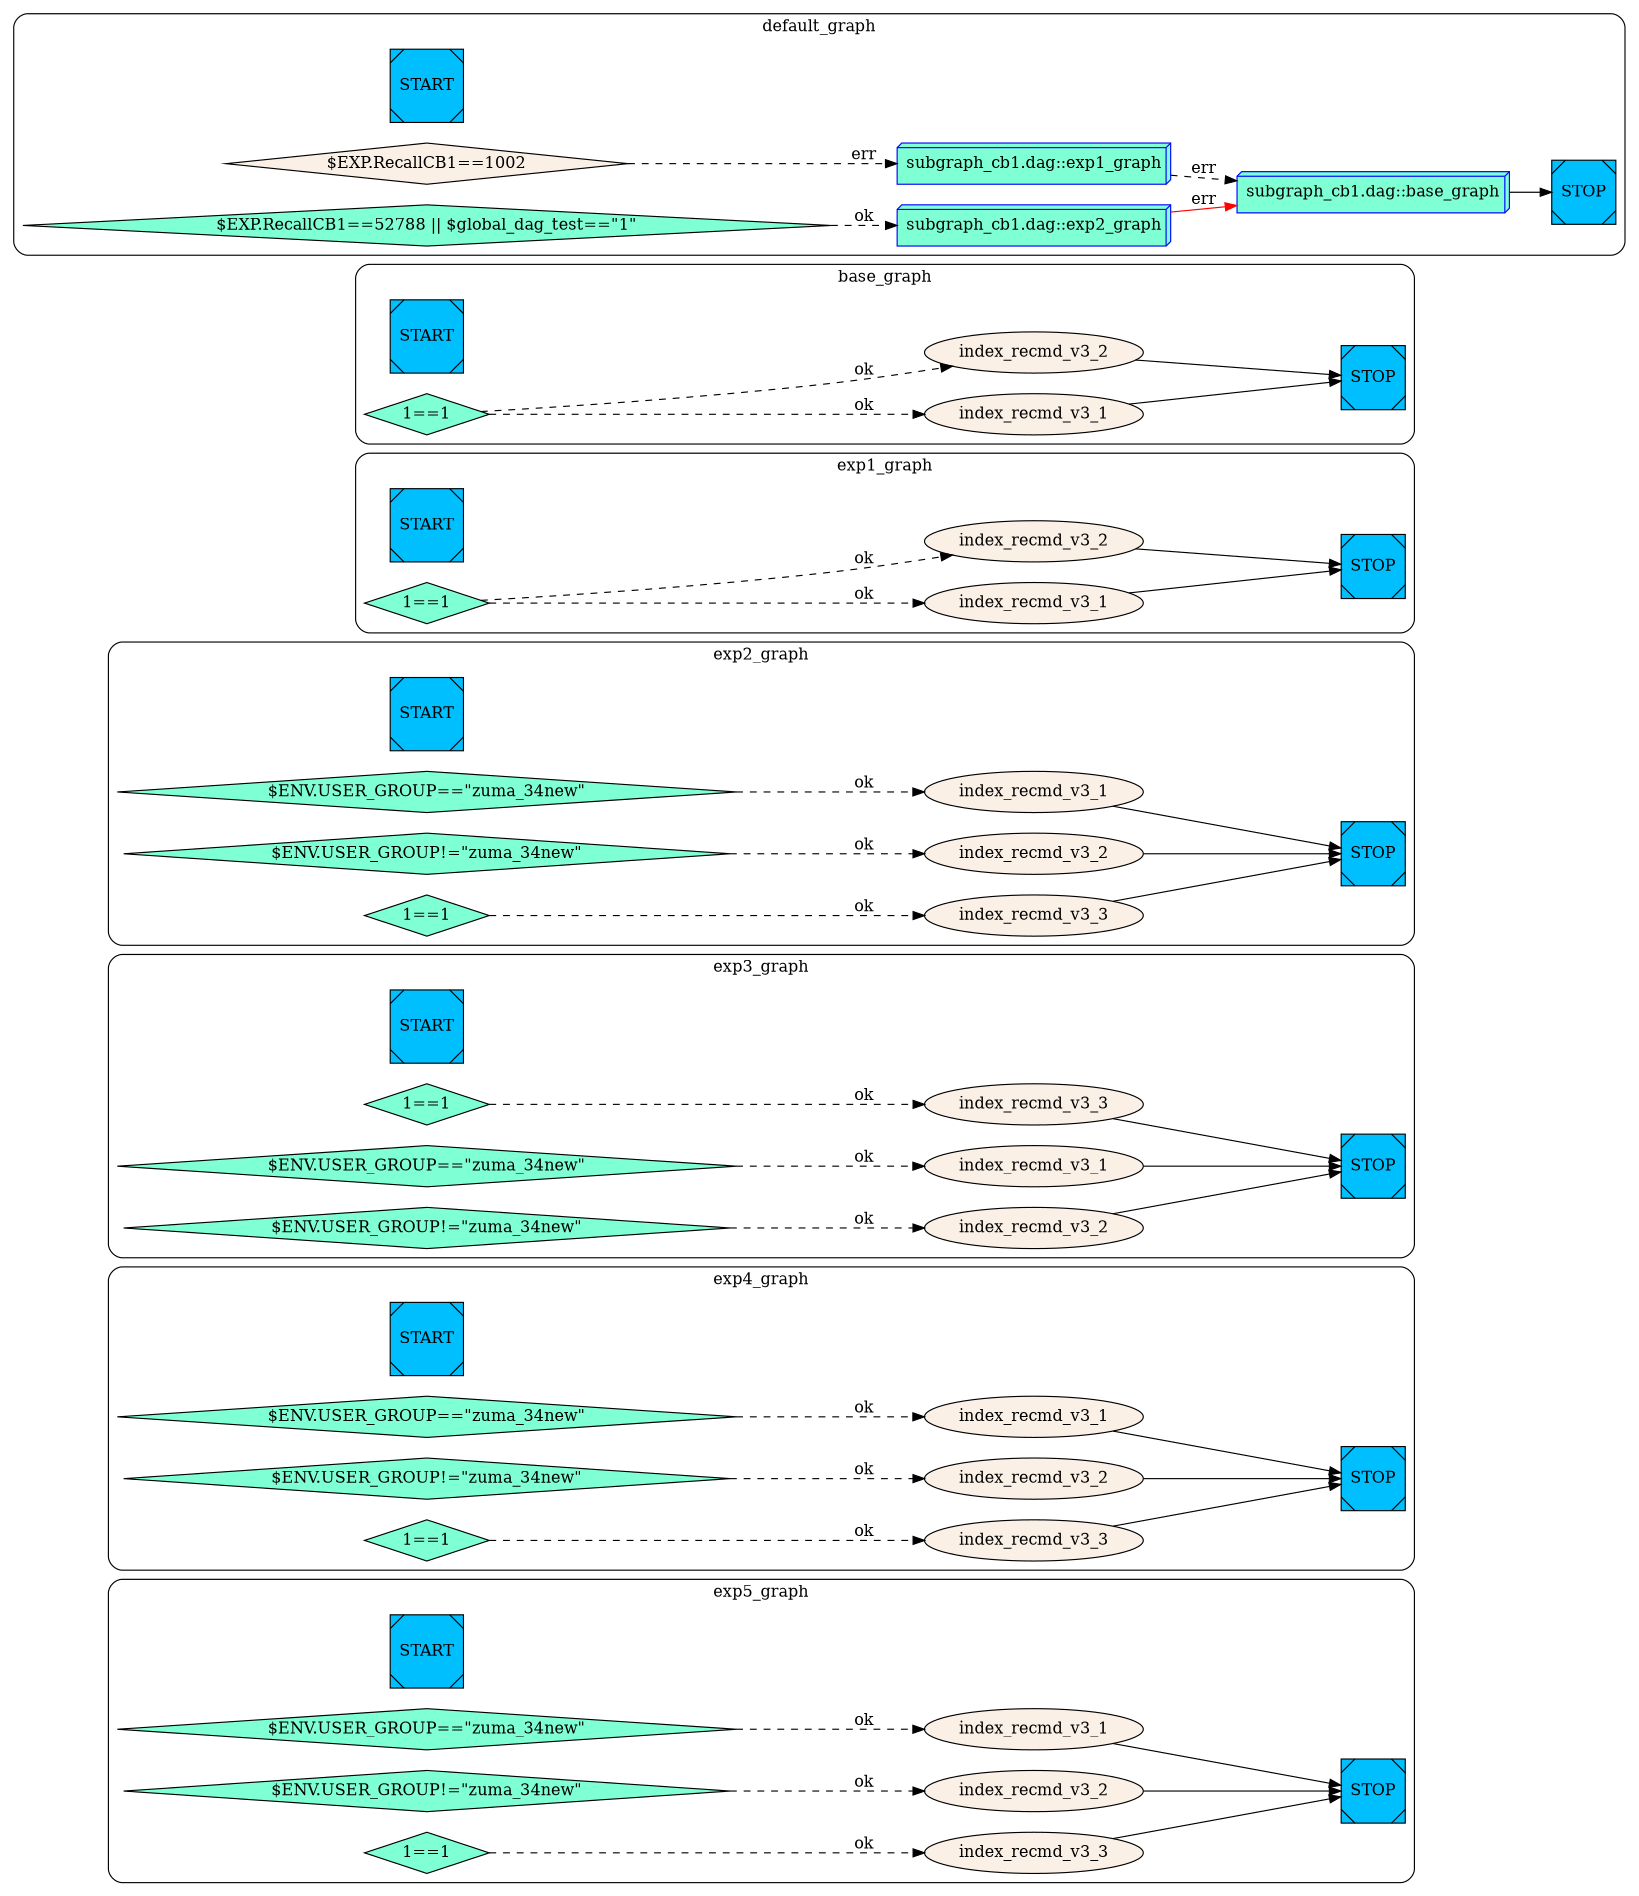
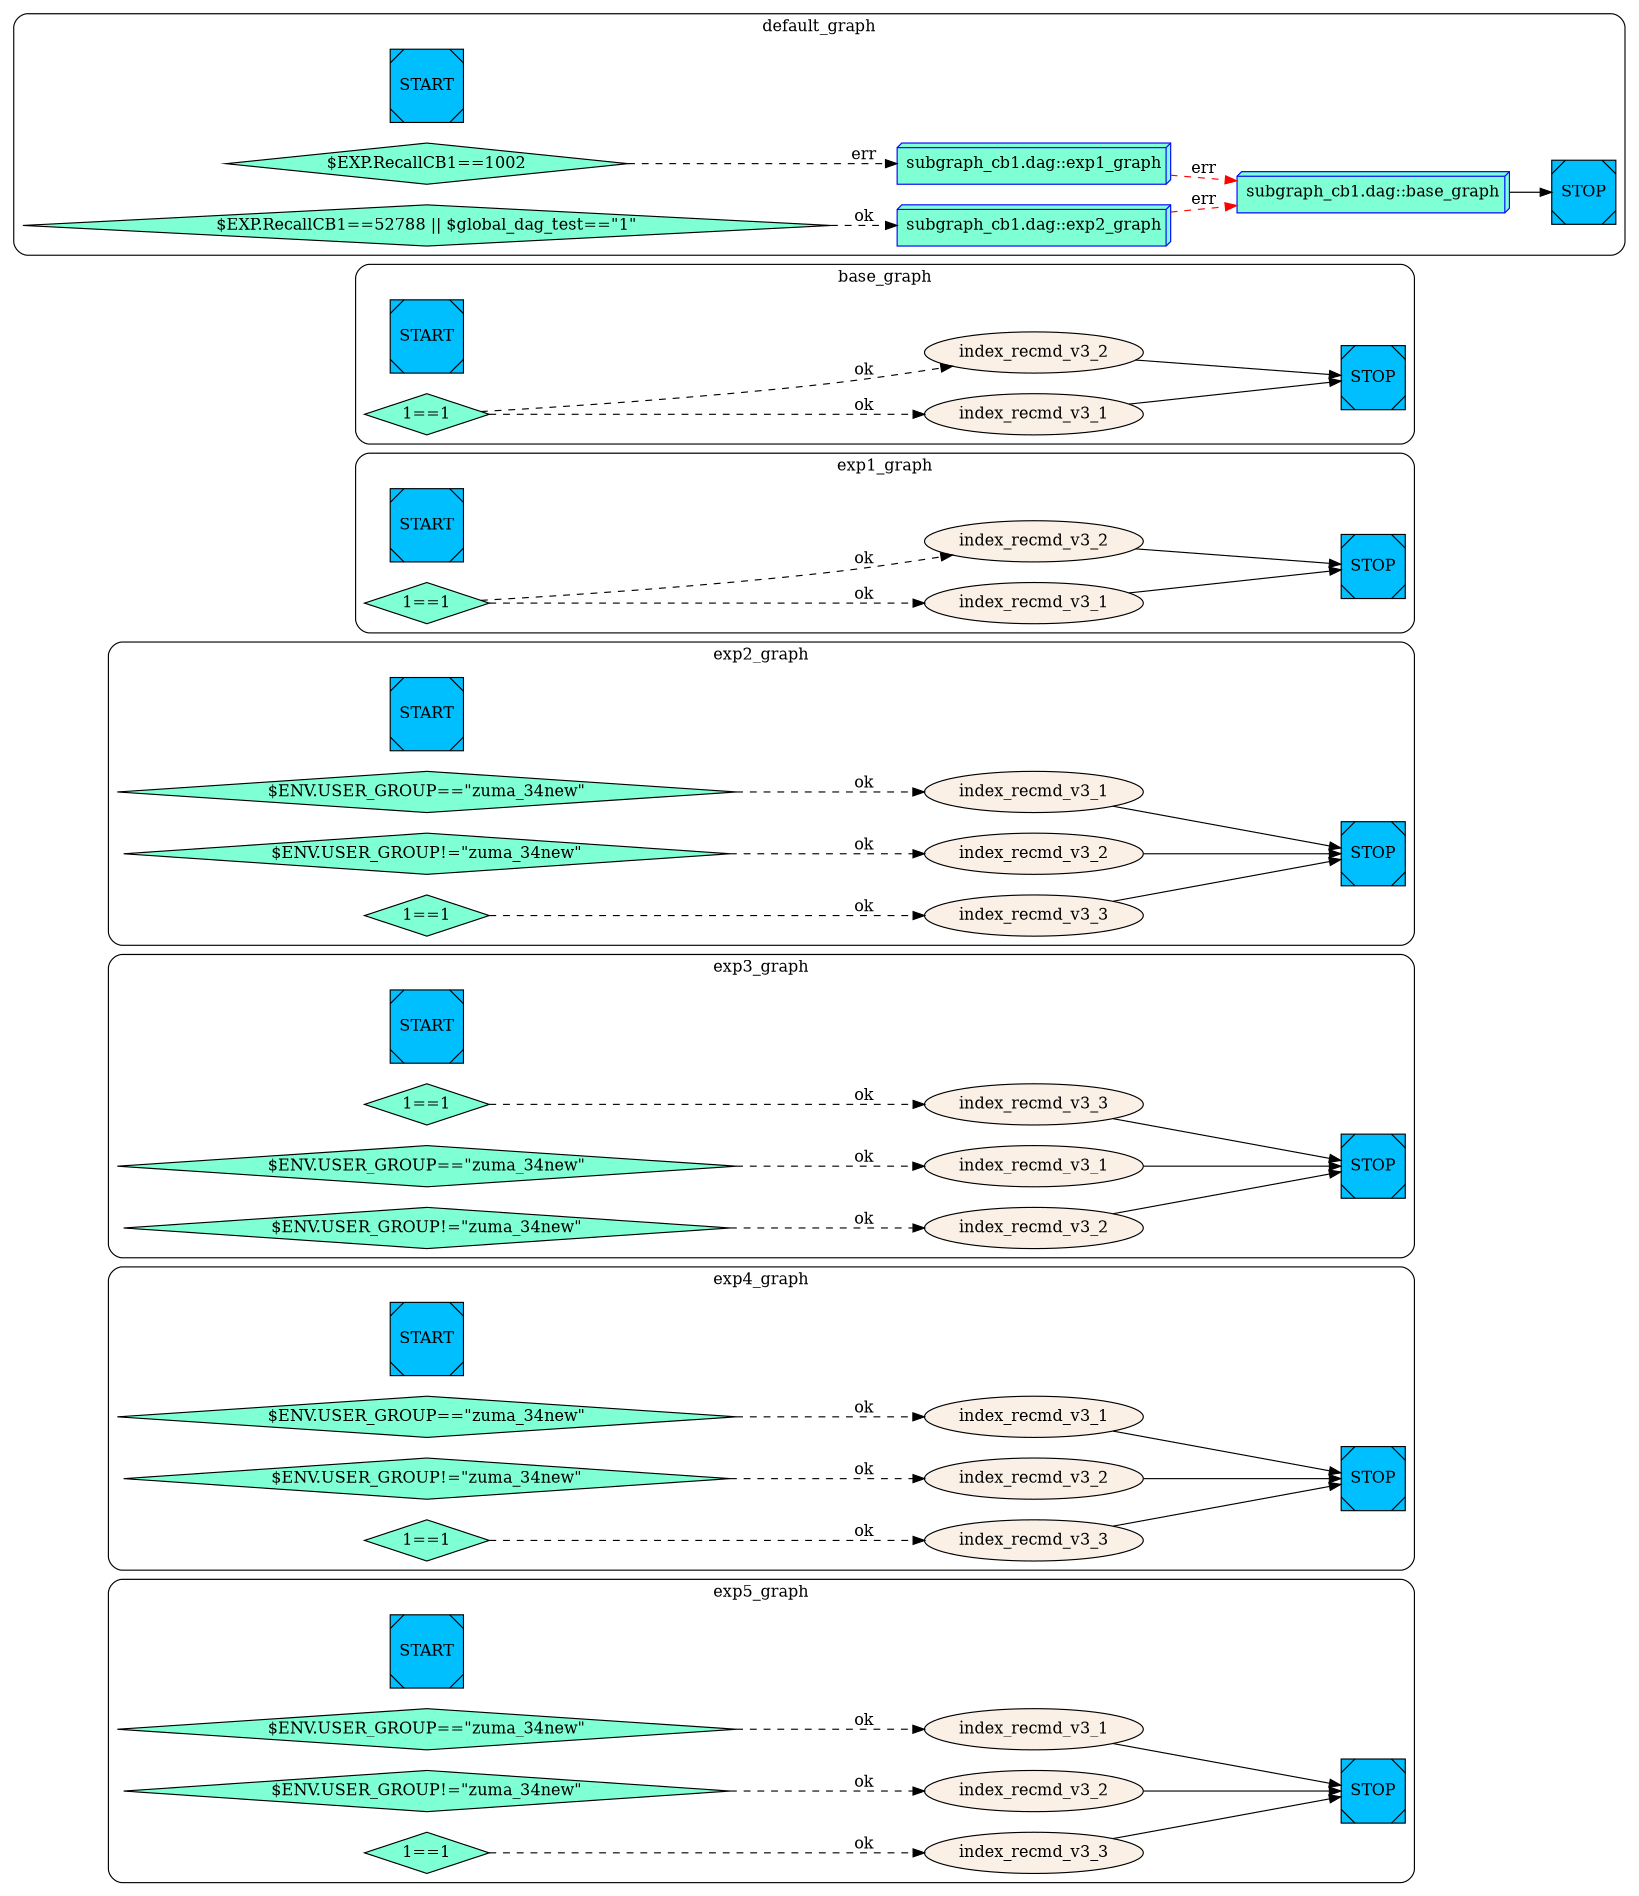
node "$EXP.RecallCB1==1002": fillcolor linen -> aquamarine
edge "subgraph_cb1.dag::exp1_graph" -> "subgraph_cb1.dag::base_graph": color black -> red
edge "subgraph_cb1.dag::exp2_graph" -> "subgraph_cb1.dag::base_graph": style solid -> dashed
